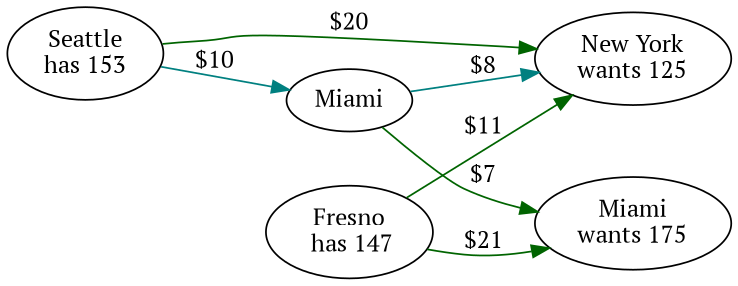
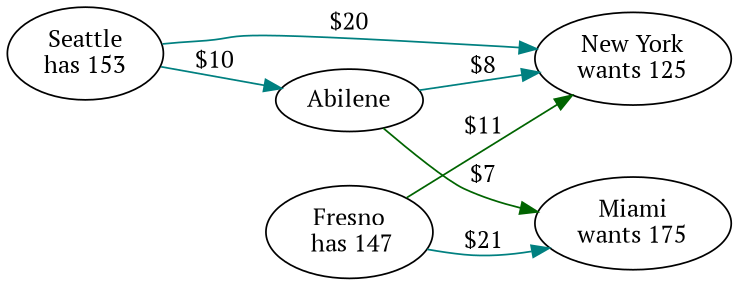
edge "Seattle has 153" -> "New York wants 125": color darkgreen -> teal
node "Miami": label "Miami" -> "Abilene"
edge "Fresno has 147" -> "Miami wants 175": color darkgreen -> teal
